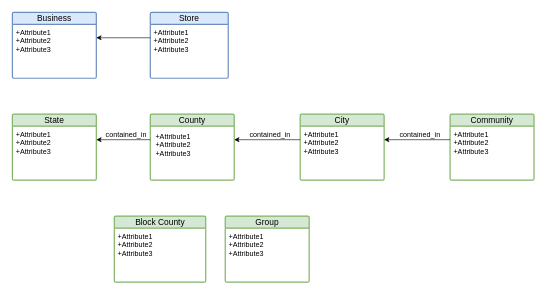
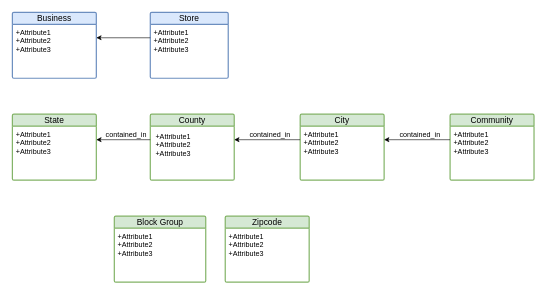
node "Block County": label "Block County" -> "Block Group"
node "Group": label "Group" -> "Zipcode"
